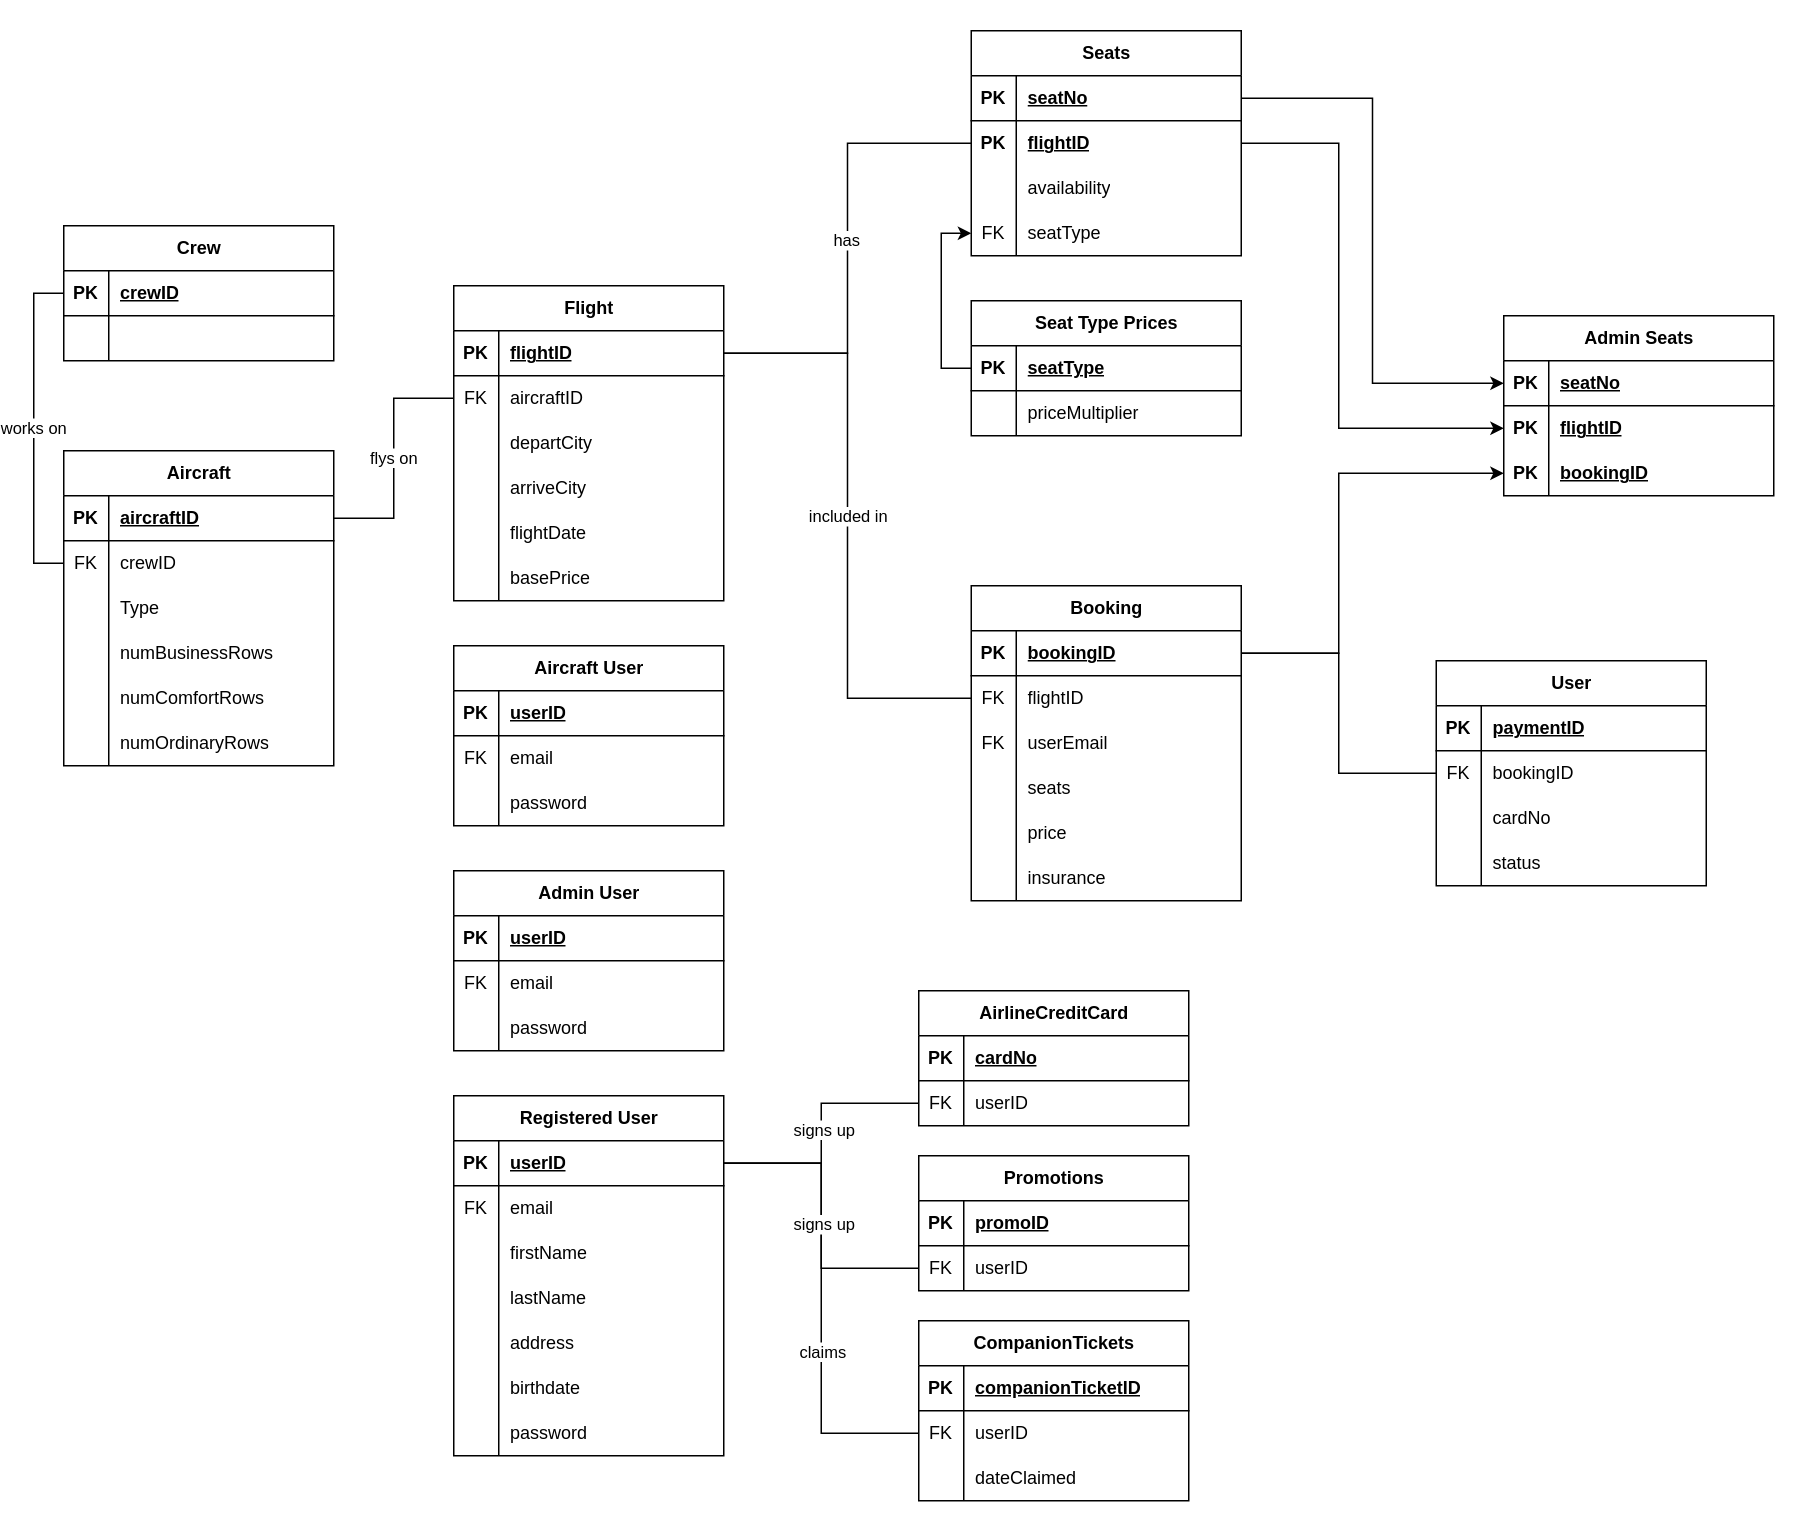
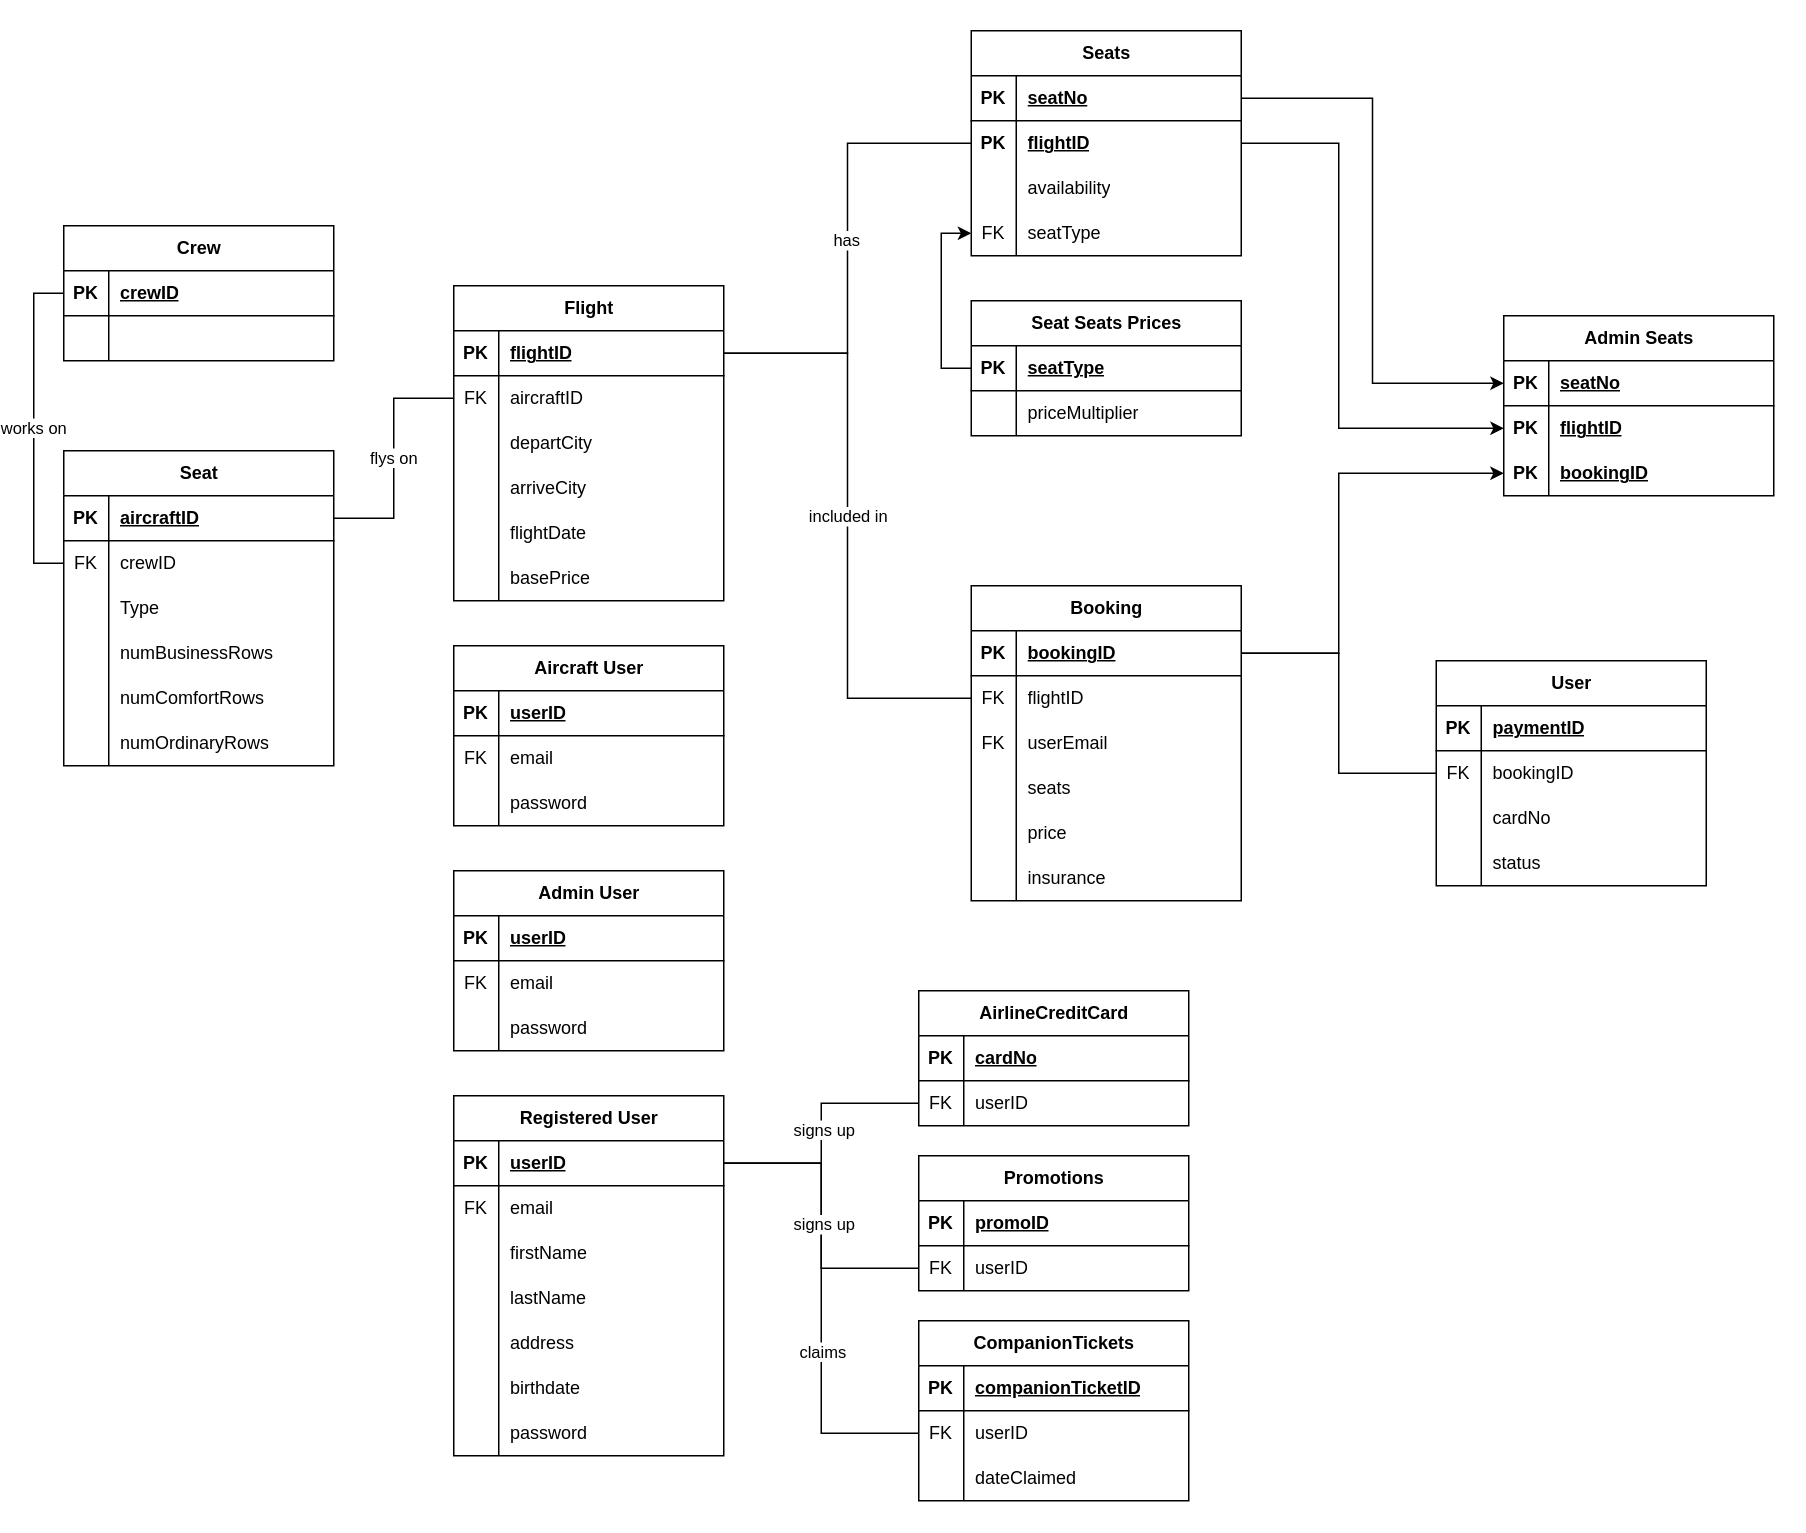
node "Seat Type Prices": label "Seat Type Prices" -> "Seat Seats Prices"
node "Aircraft": label "Aircraft" -> "Seat"
